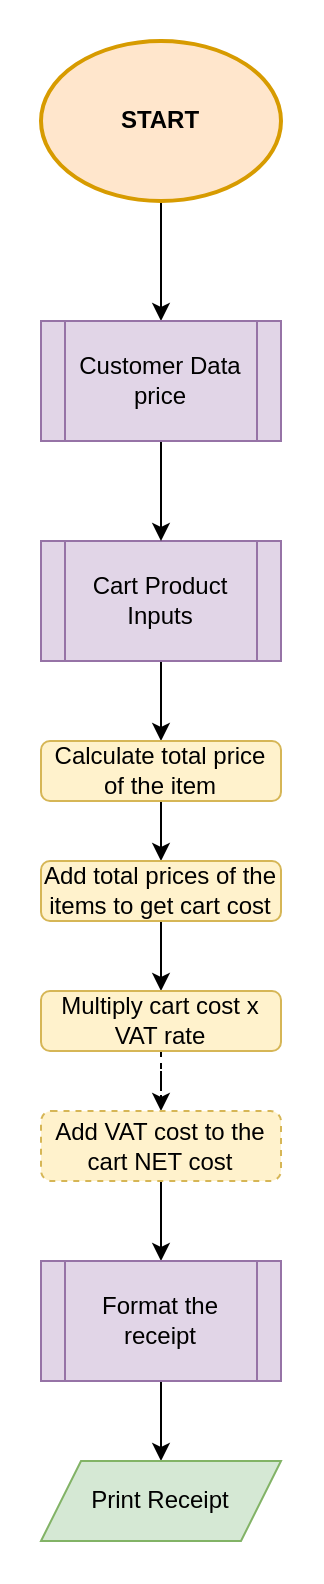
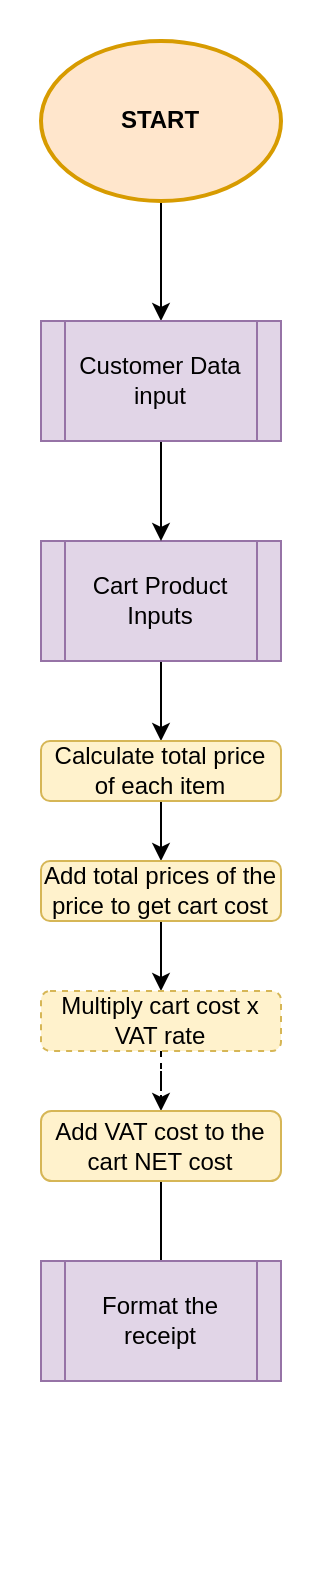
node "Customer Data price": label "Customer Data price" -> "Customer Data input"
node "Calculate total price of the item": label "Calculate total price of the item" -> "Calculate total price of each item"
node "Add total prices of the items to get cart cost": label "Add total prices of the items to get cart cost" -> "Add total prices of the price to get cart cost"
node "Multiply cart cost x VAT rate": style solid -> dashed
node "Add VAT cost to the cart NET cost": style dashed -> solid
edge "Add VAT cost to the cart NET cost" -> "Format the receipt": arrowhead classic -> none
edge "Format the receipt" -> "Print Receipt": removed
node "Print Receipt": removed
